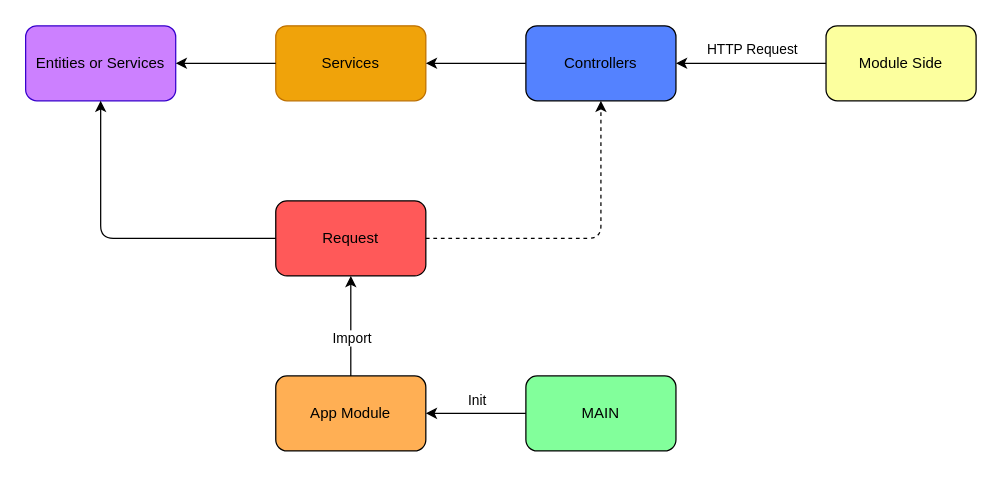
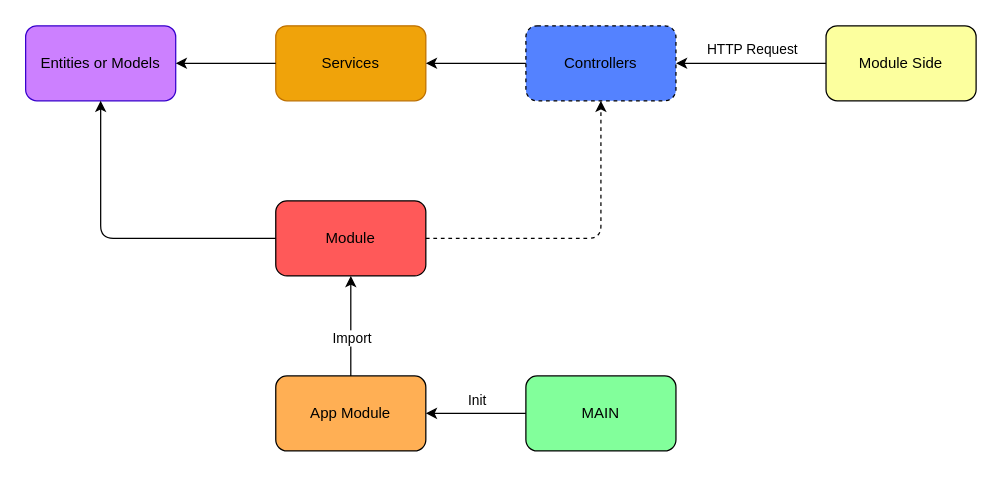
node "Entities or Services": label "Entities or Services" -> "Entities or Models"
node "Controllers": style solid -> dashed
node "Request": label "Request" -> "Module"
